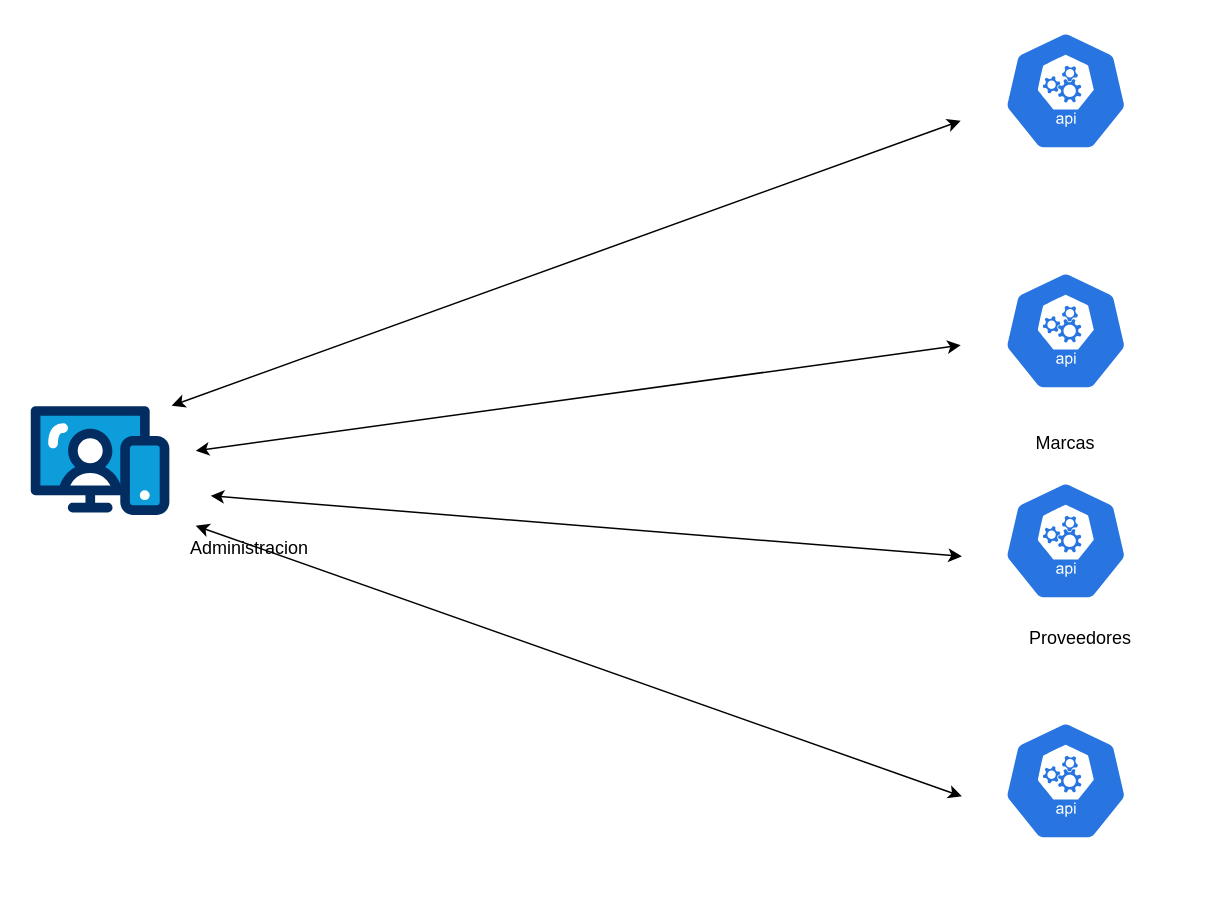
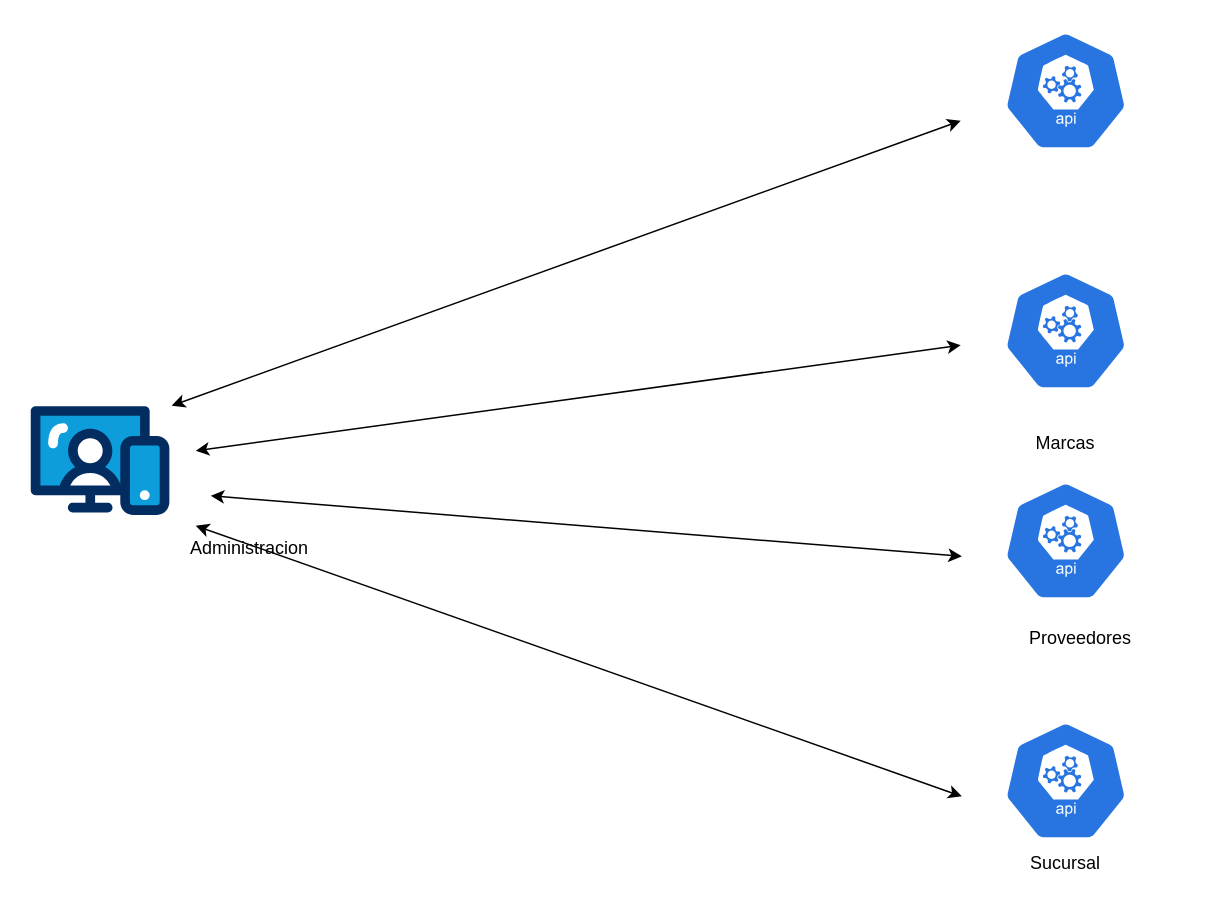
node "Sucursal": added
